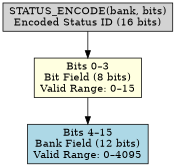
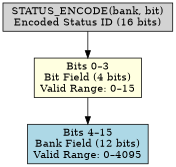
node "STATUS_ENCODE(bank, bits) Encoded Status ID (16 bits)": label "STATUS_ENCODE(bank, bits) Encoded Status ID (16 bits)" -> "STATUS_ENCODE(bank, bit) Encoded Status ID (16 bits)"
node "Bits 0–3 Bit Field (8 bits) Valid Range: 0–15": label "Bits 0–3 Bit Field (8 bits) Valid Range: 0–15" -> "Bits 0–3 Bit Field (4 bits) Valid Range: 0–15"
